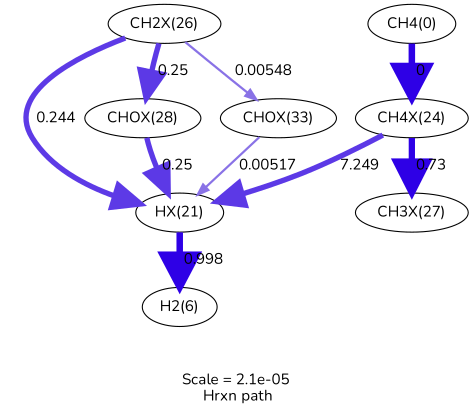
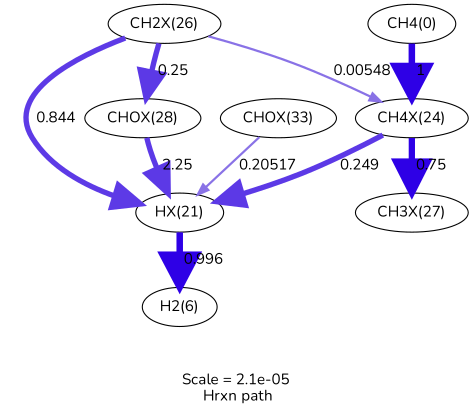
edge "CH2X(26)" -> "CHOX(33)": now "CH2X(26)" -> "CH4X(24)"
edge "CH4(0)" -> "CH4X(24)": label " 0" -> " 1"
edge "CH2X(26)" -> "HX(21)": label " 0.244" -> " 0.844"
edge "CHOX(28)" -> "HX(21)": label " 0.25" -> " 2.25"
edge "CHOX(33)" -> "HX(21)": label " 0.00517" -> " 0.20517"
edge "CH4X(24)" -> "HX(21)": label " 7.249" -> " 0.249"
edge "CH4X(24)" -> "CH3X(27)": label " 0.73" -> " 0.75"
edge "HX(21)" -> "H2(6)": label " 0.998" -> " 0.996"
